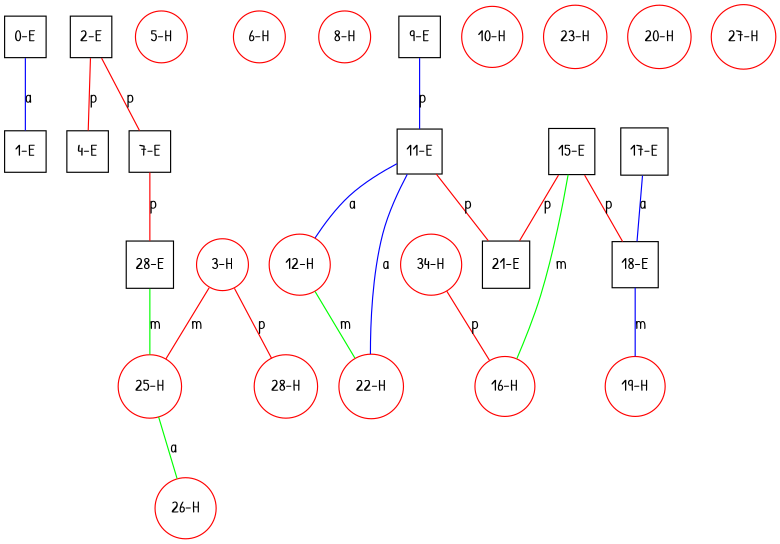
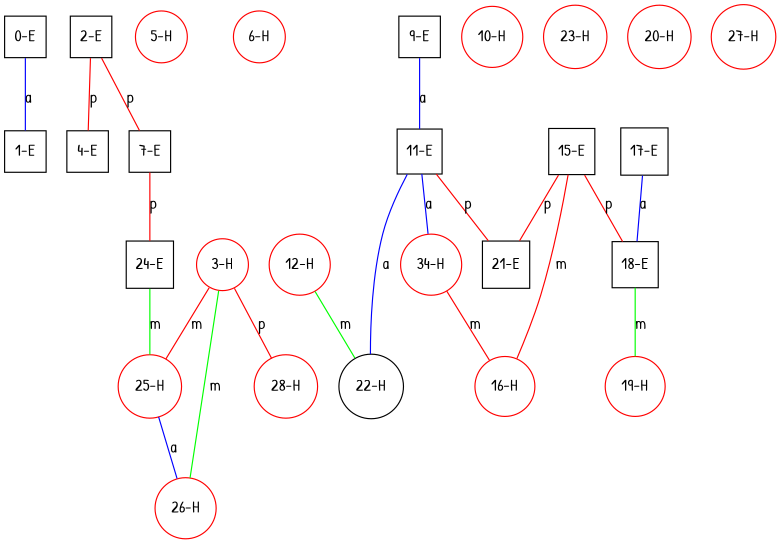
node "8-H": removed
edge "9-E" -- "11-E": label "p" -> "a"
edge "11-E" -- "12-H": now "11-E" -- "34-H"
node "28-E": label "28-E" -> "24-E"
edge "15-E" -- "16-H": color green -> red
edge "18-E" -- "19-H": color blue -> green
edge "34-H" -- "16-H": label "p" -> "m"
edge "3-H" -- "26-H": added, label "m"
node "22-H": color red -> black
edge "25-H" -- "26-H": color green -> blue
